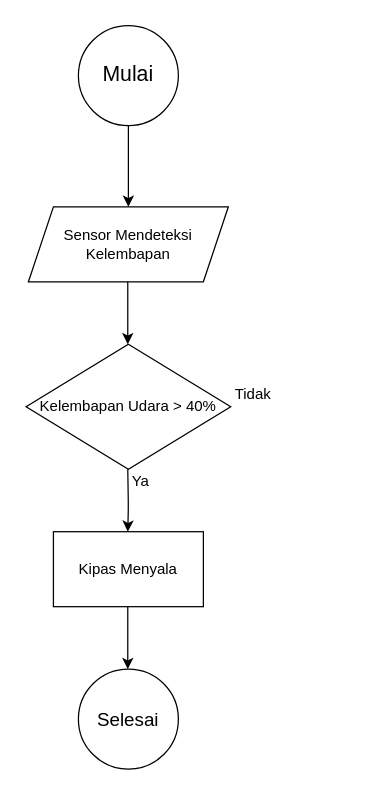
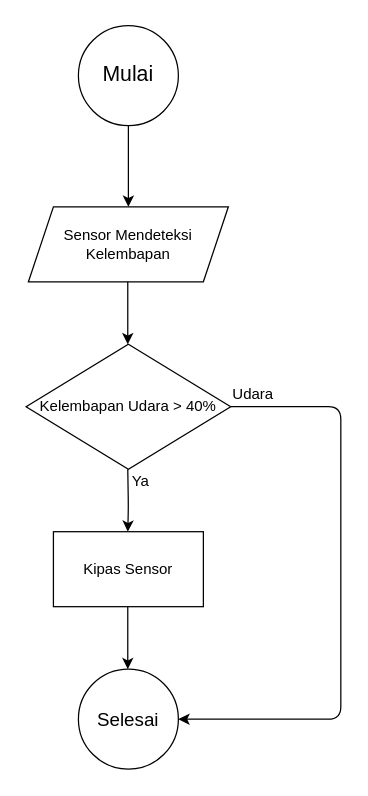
node "Tidak": label "Tidak" -> "Udara"
node "Kipas Menyala": label "Kipas Menyala" -> "Kipas Sensor"
edge "Kelembapan Udara > 40%" -> "Selesai": added
